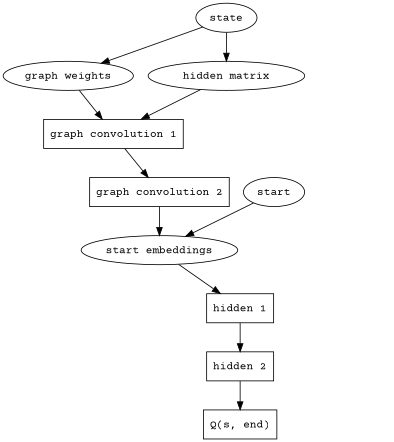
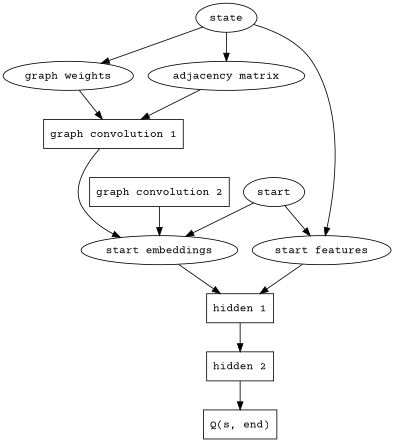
node "hidden matrix": label "hidden matrix" -> "adjacency matrix"
edge "graph convolution 1" -> "graph convolution 2": now "graph convolution 1" -> "start embeddings"
node "start features": added
